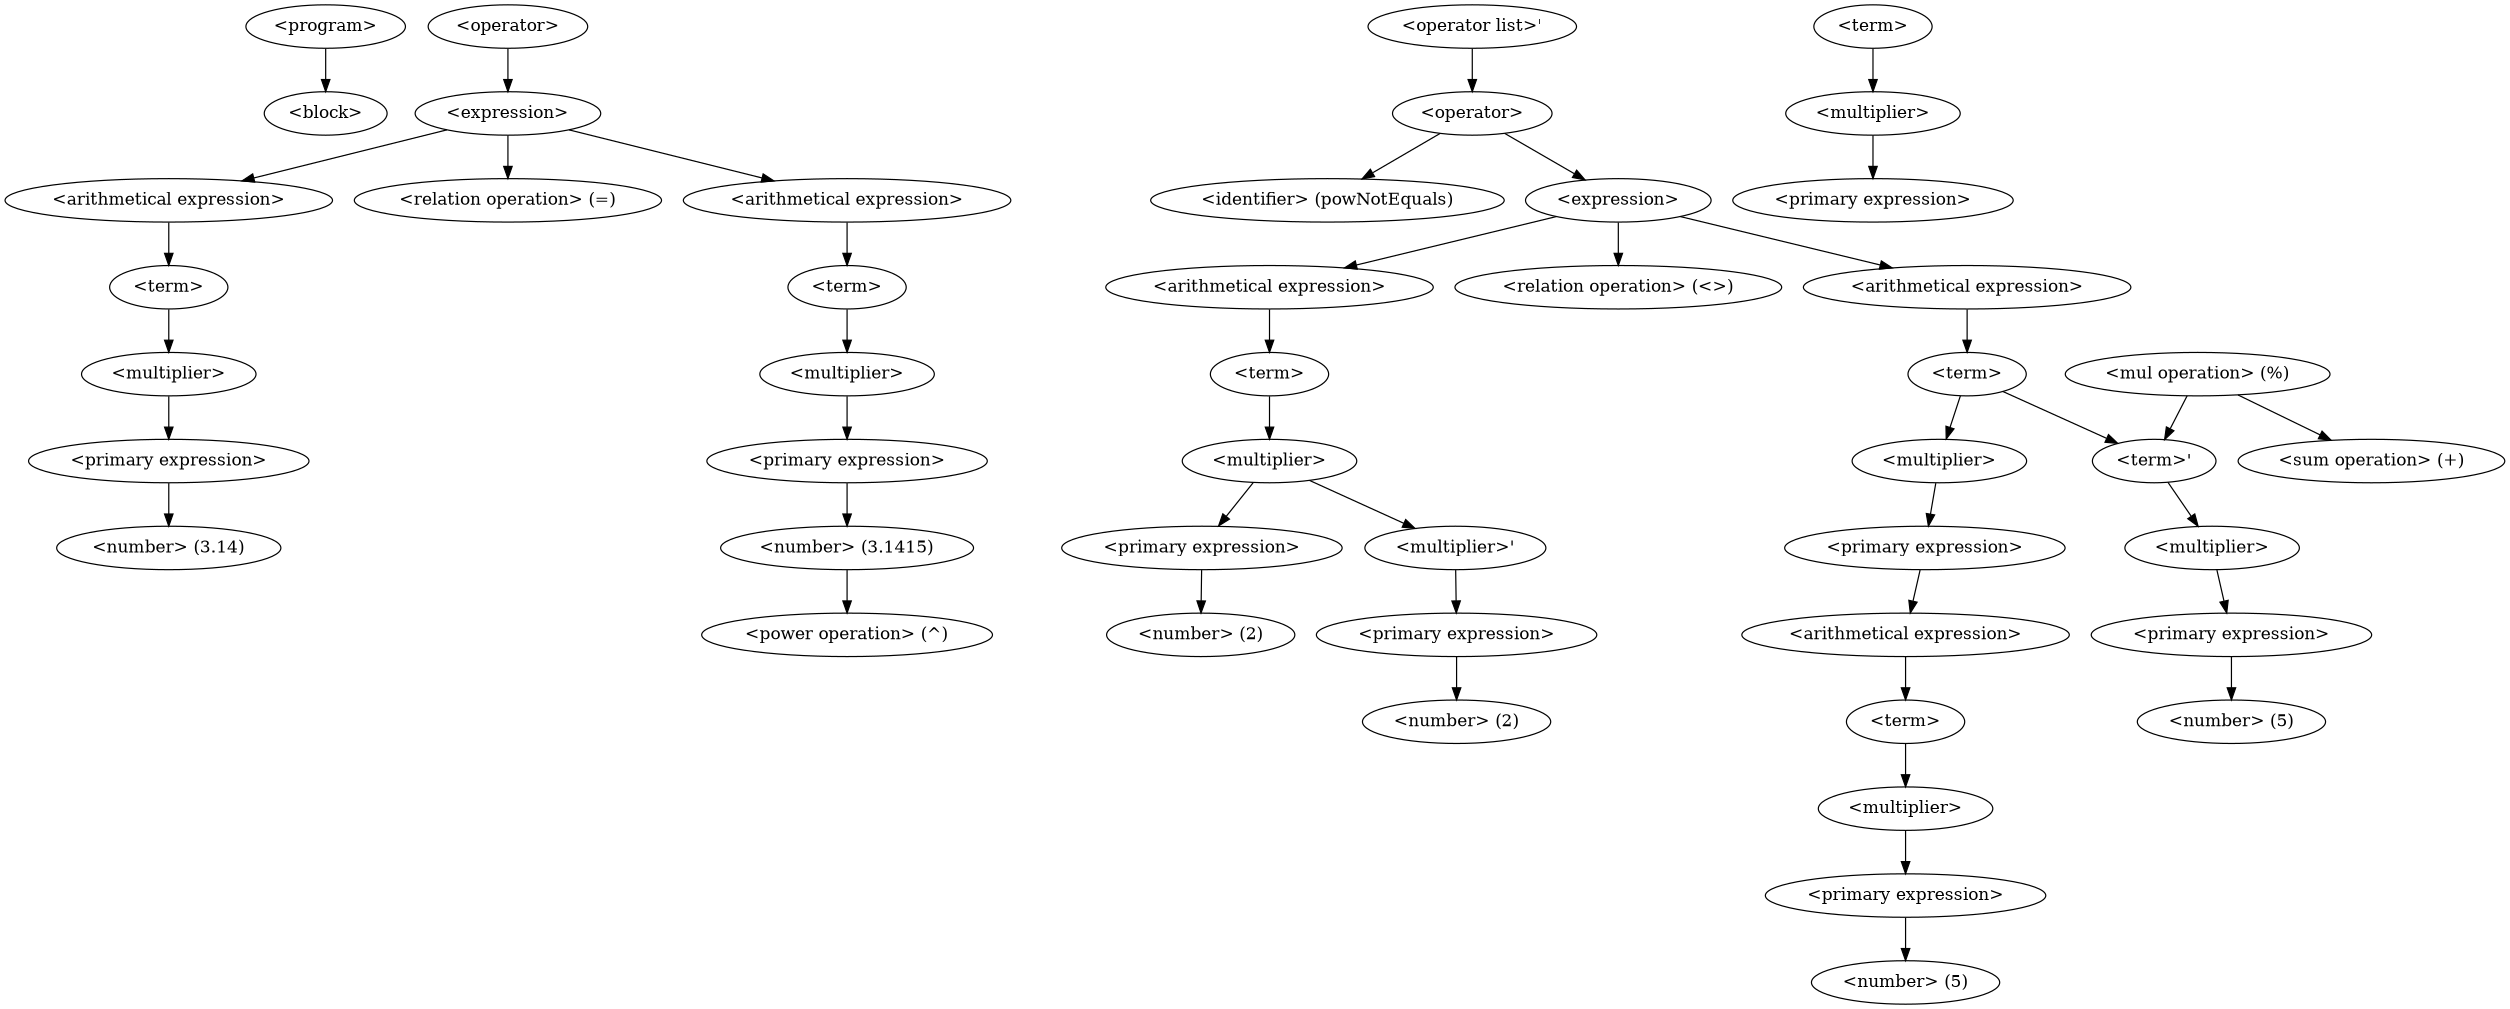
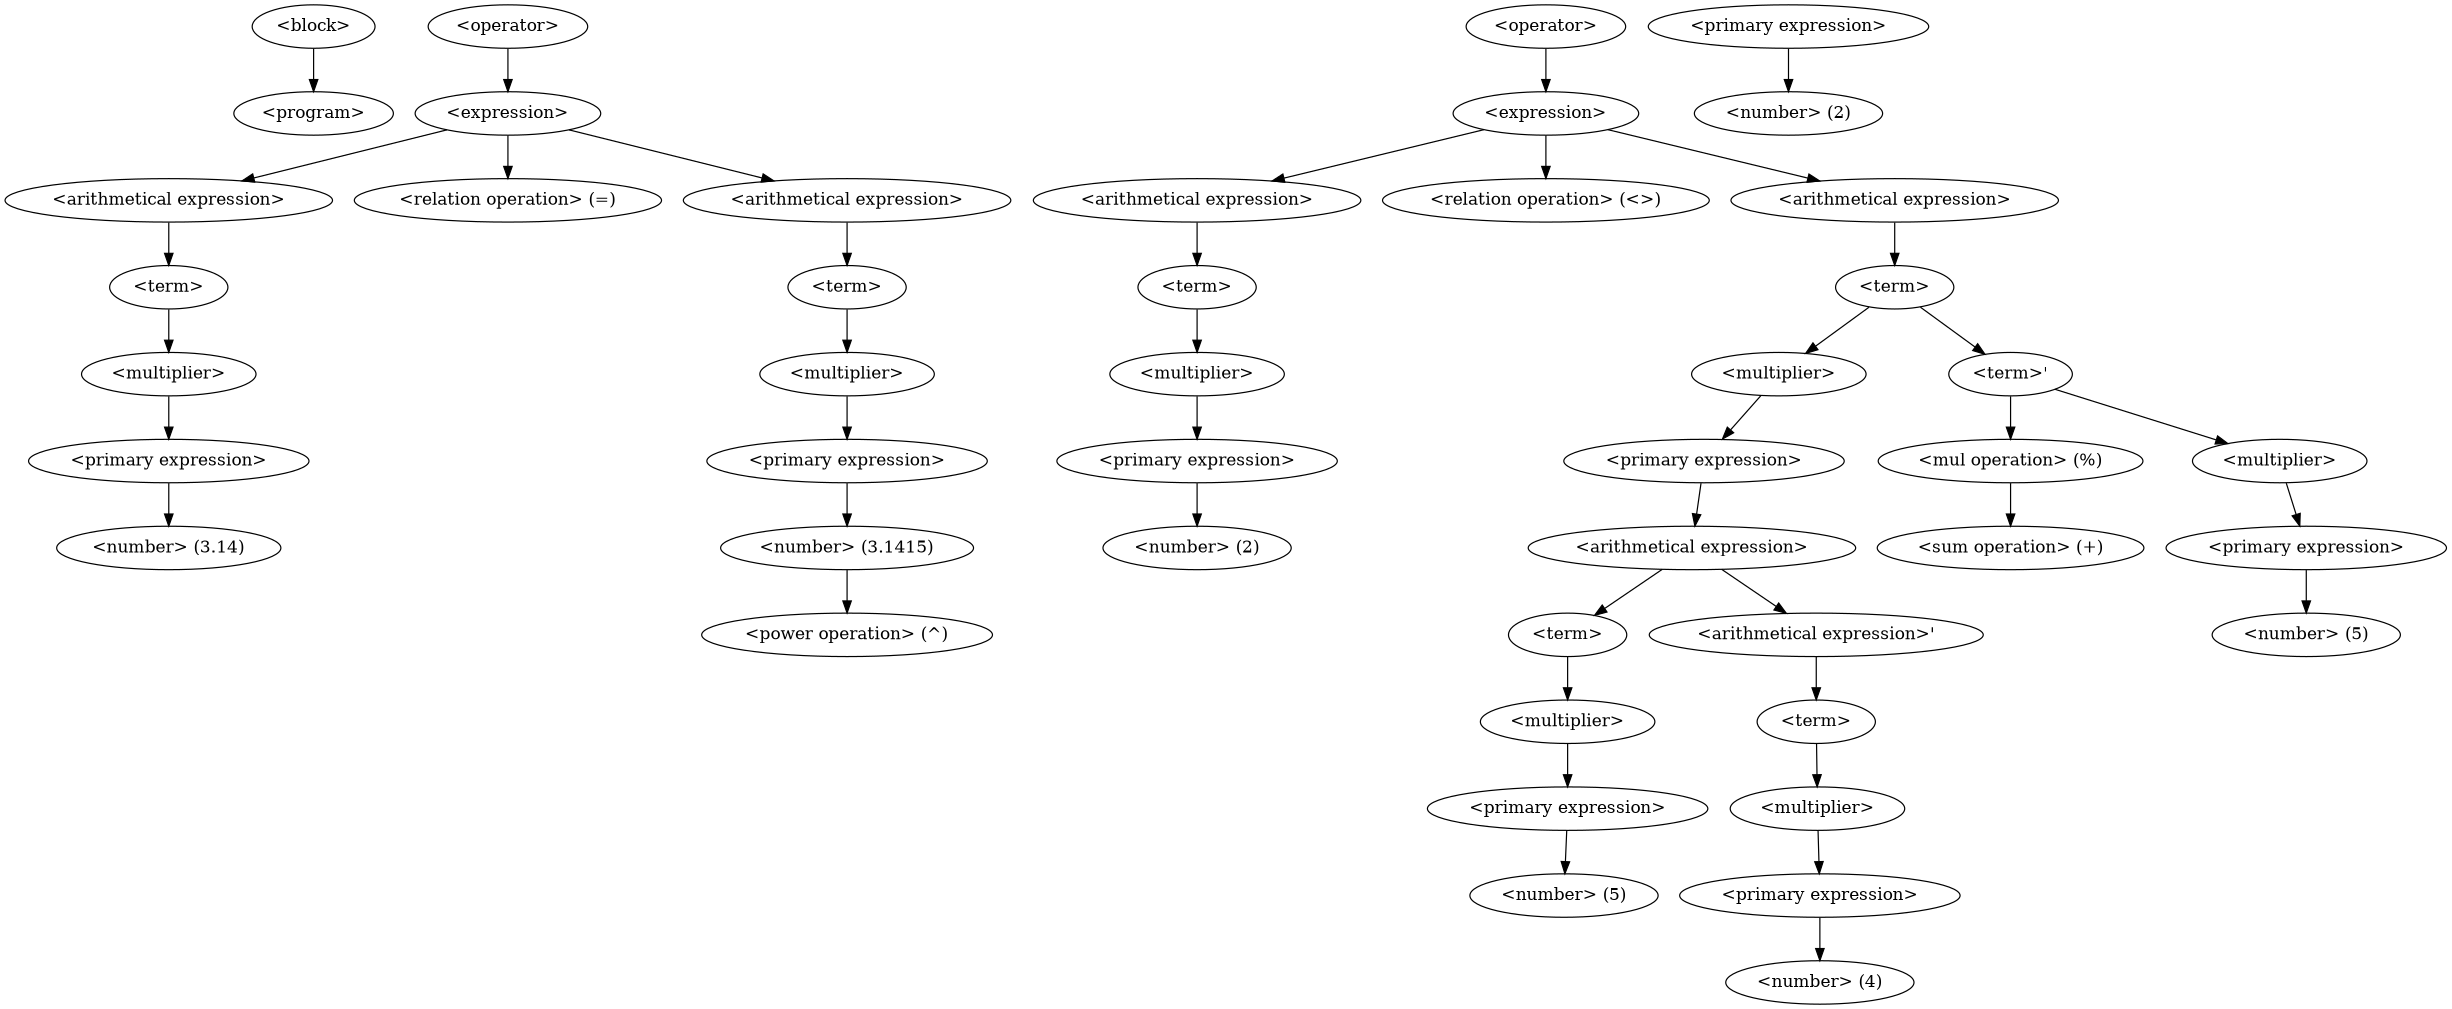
node "<operator list>'": removed
edge "<program>" -> "<block>": reversed
node "<identifier> (powNotEquals)": removed
edge "<mul operation> (%)" -> "<term>'": reversed
node "<multiplier>'": removed
node "<arithmetical expression>'": added
node "<number> (4)": added
